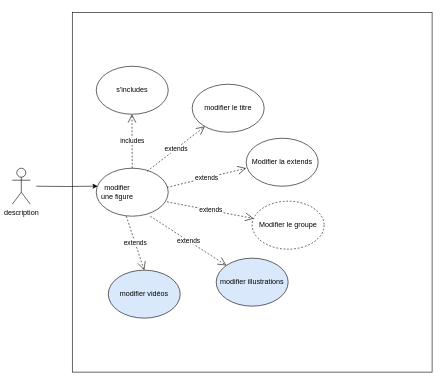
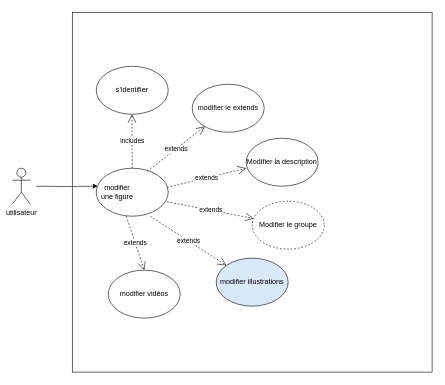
node "s'includes": label "s'includes" -> "s'identifier"
node "modifier le titre": label "modifier le titre" -> "modifier le extends"
node "Modifier la extends": label "Modifier la extends" -> "Modifier la description"
node "description": label "description" -> "utilisateur"
node "modifier vidéos": fillcolor #dae8fc -> #ffffff
